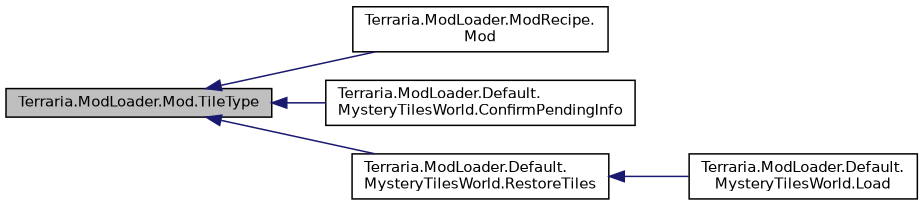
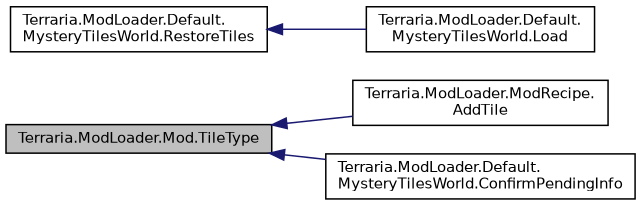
node "Terraria.ModLoader.ModRecipe. Mod": label "Terraria.ModLoader.ModRecipe. Mod" -> "Terraria.ModLoader.ModRecipe. AddTile"
edge "Terraria.ModLoader.Default. MysteryTilesWorld.RestoreTiles" -> "Terraria.ModLoader.Mod.TileType": removed
